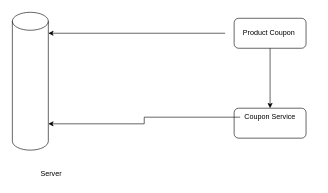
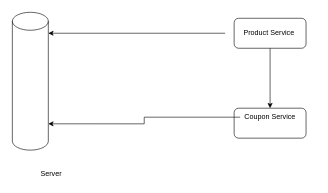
node "Product Coupon": label "Product Coupon" -> "Product Service"
